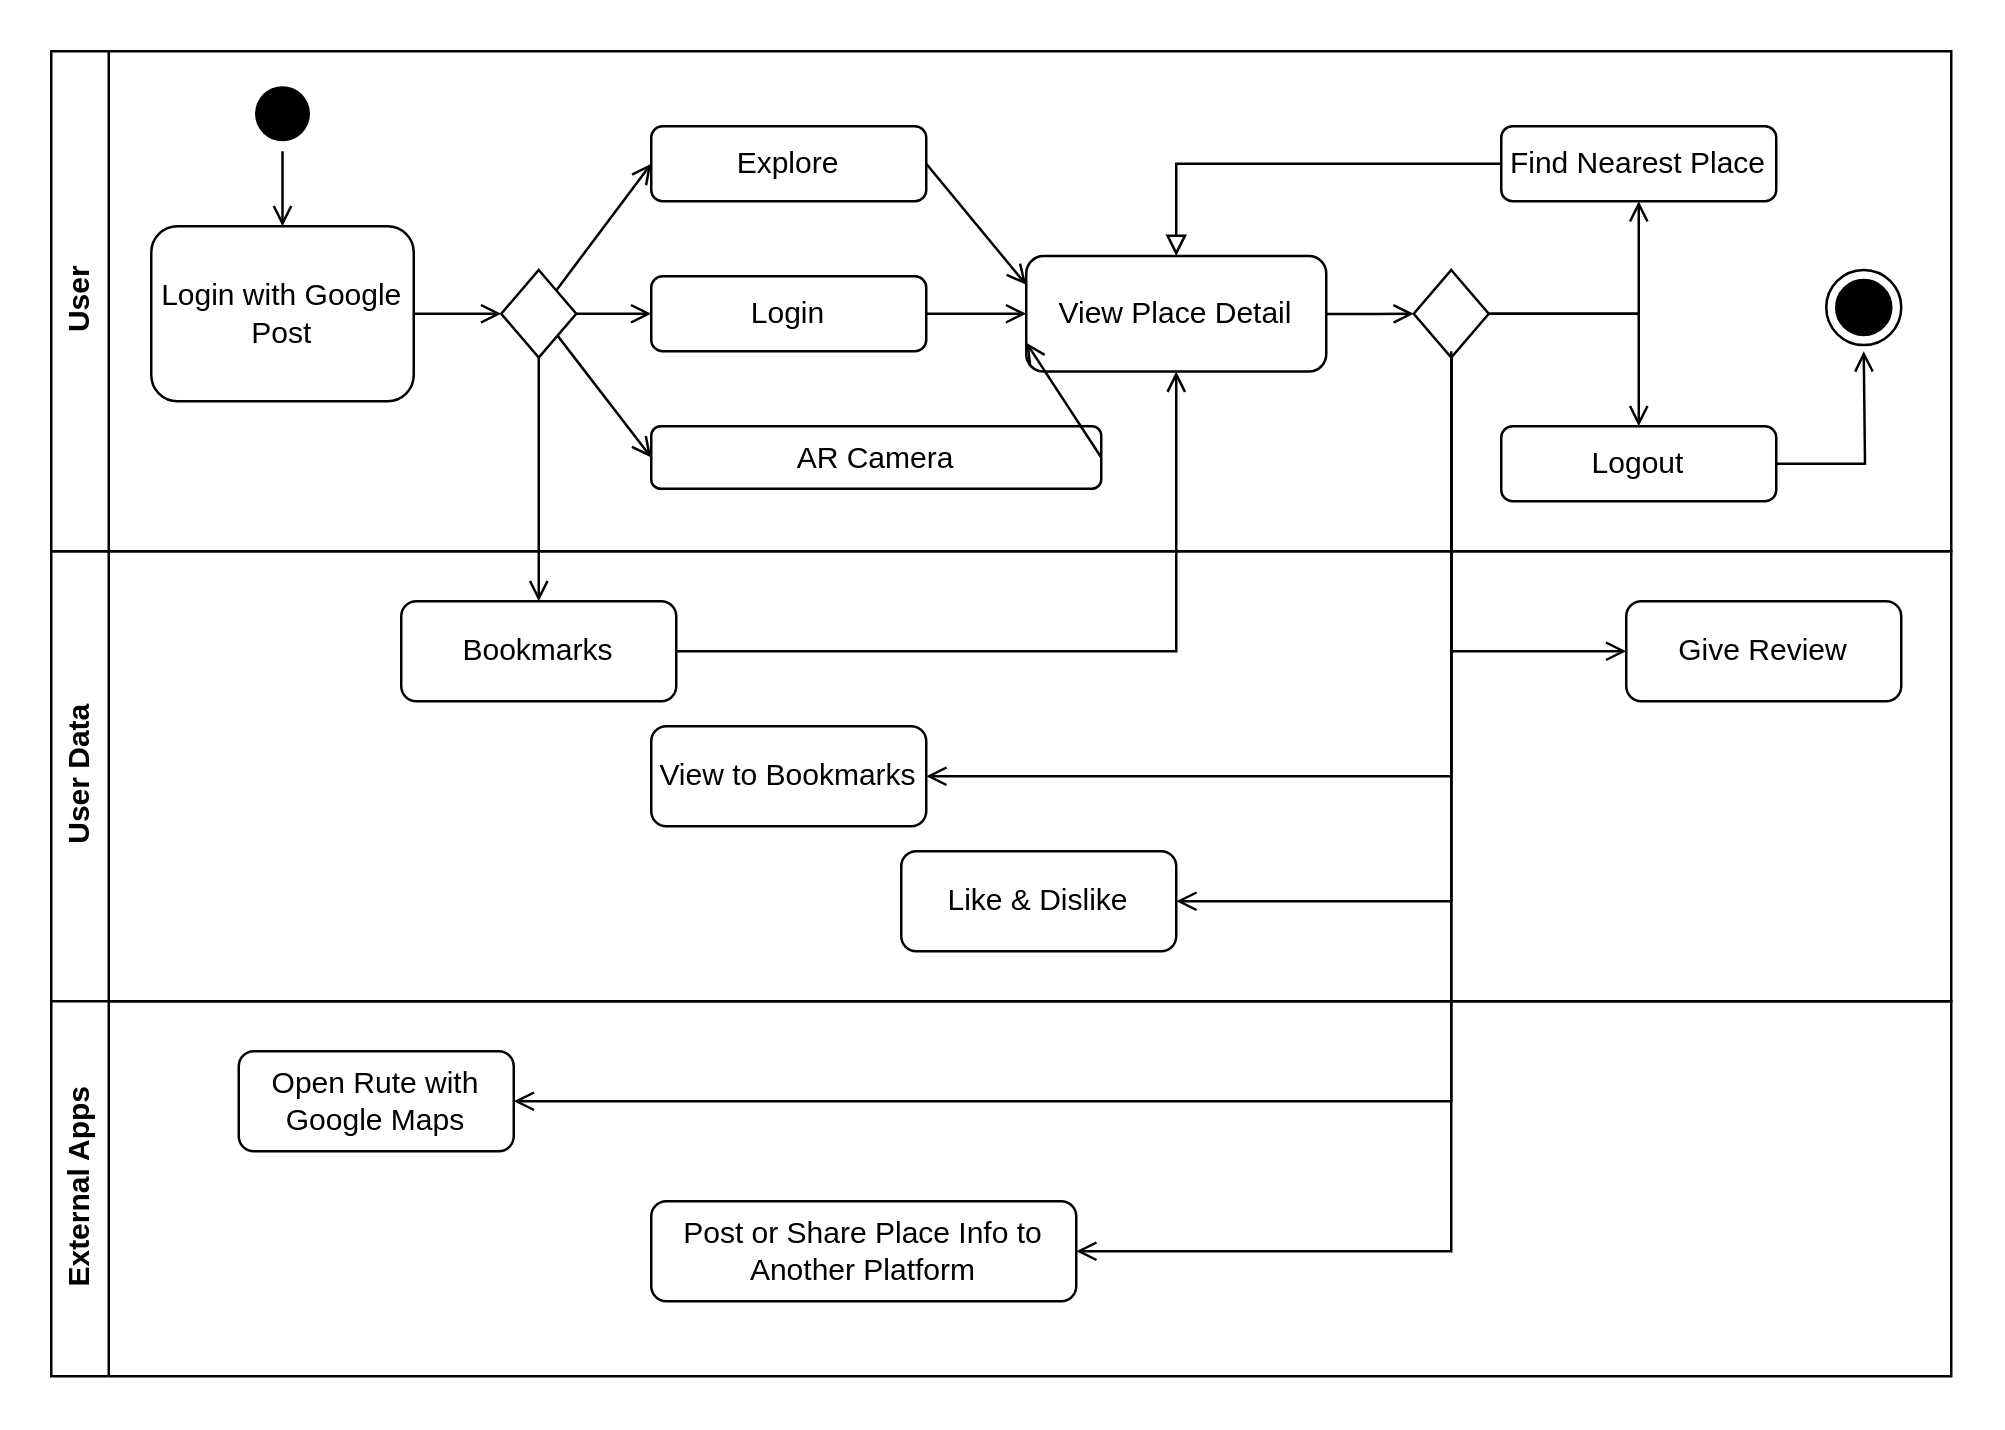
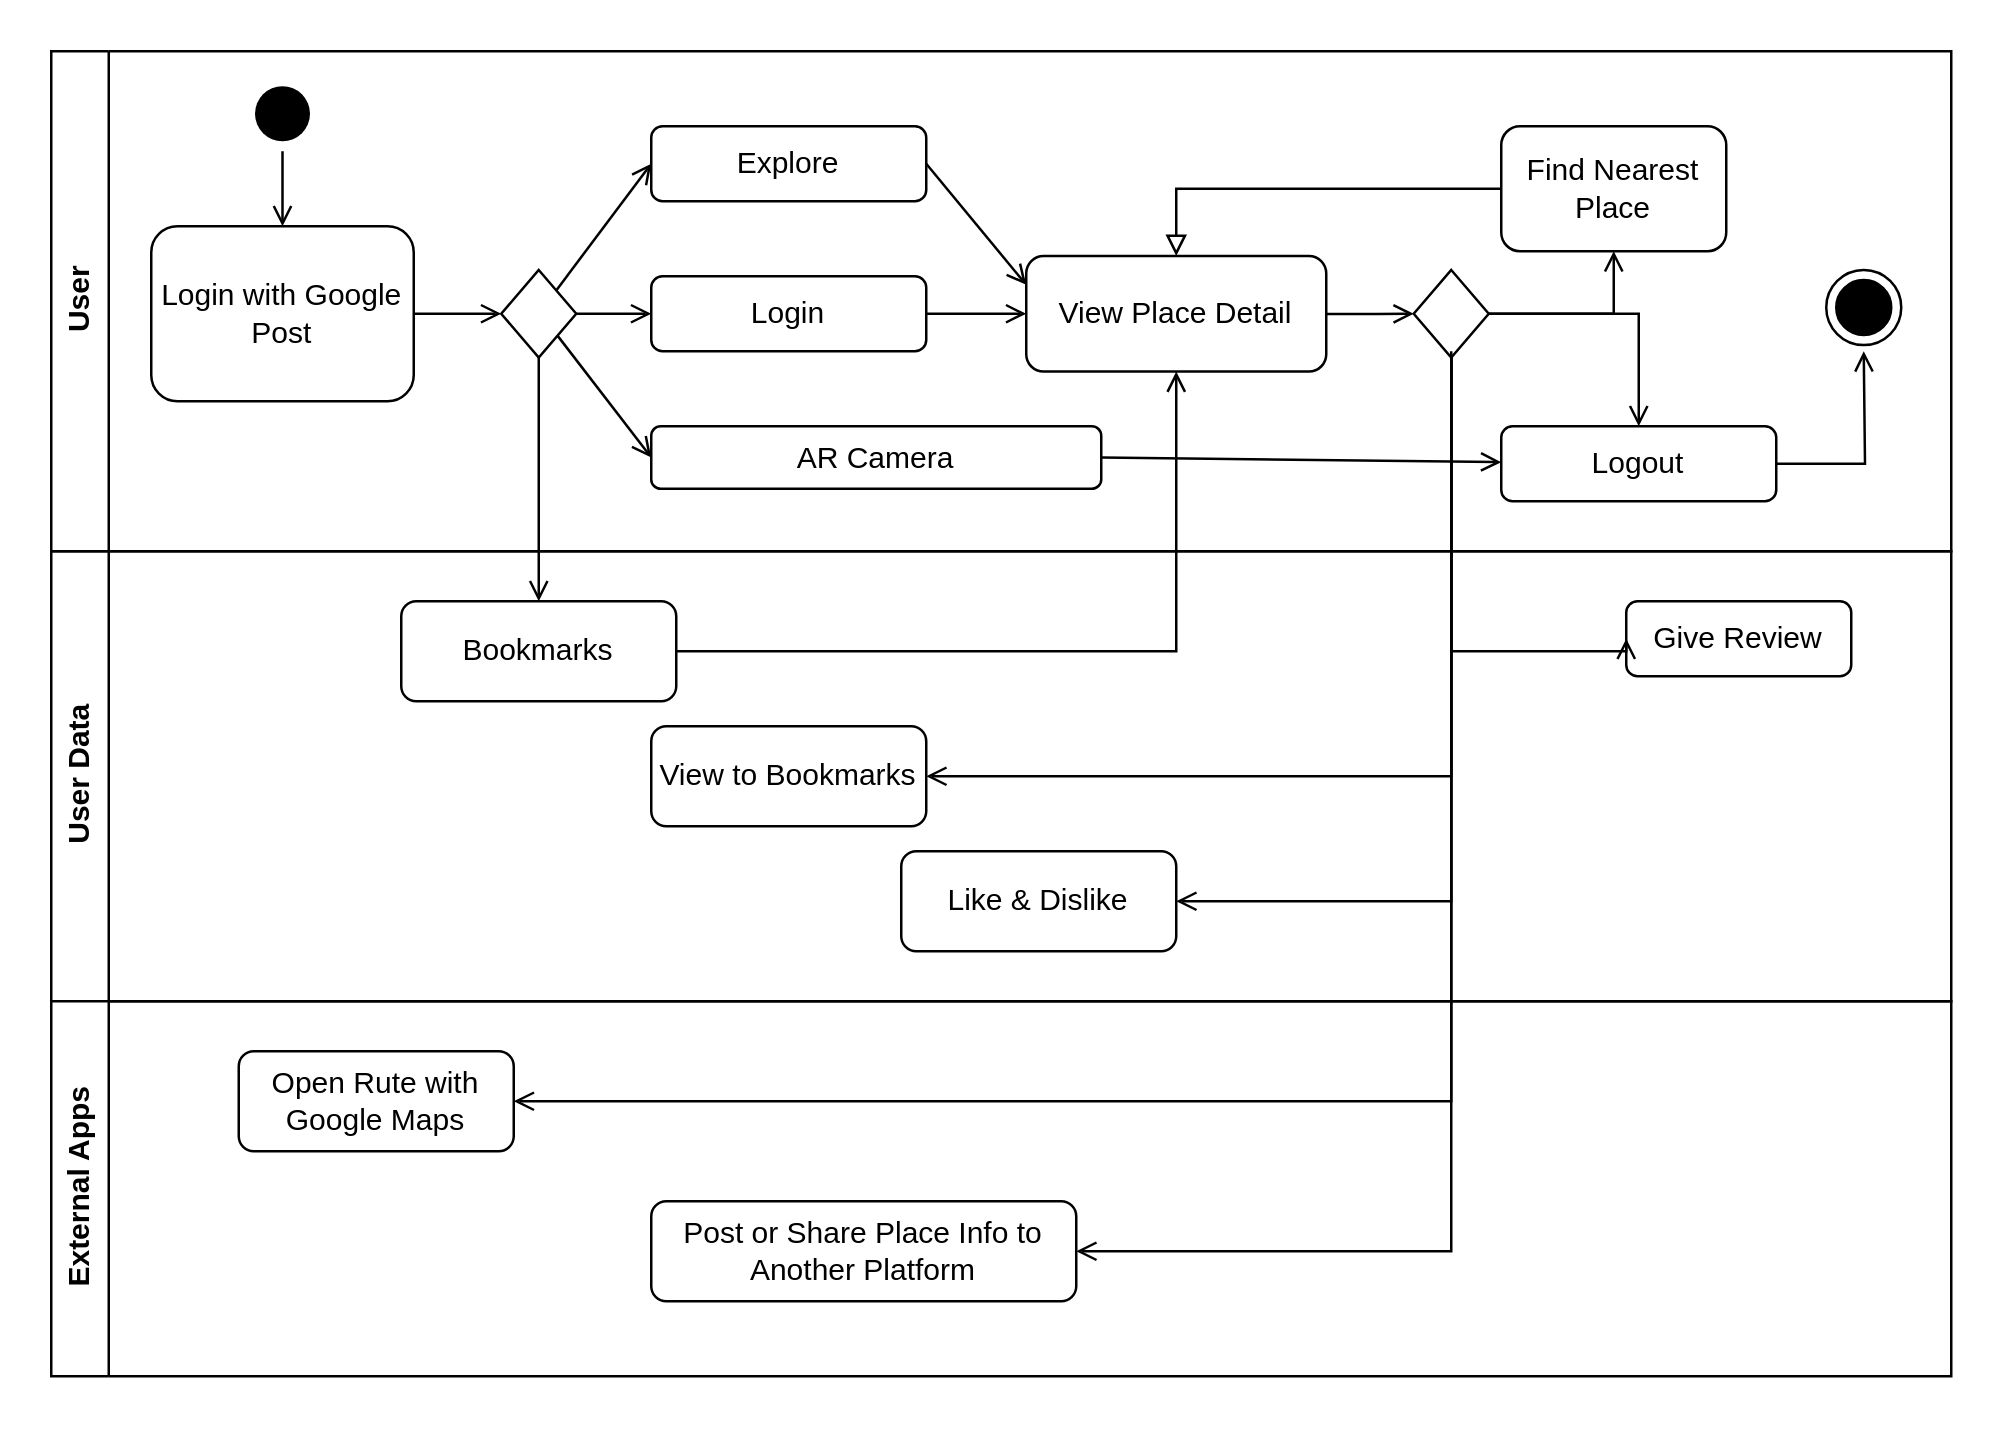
node "Find Nearest Place": size 275x75 -> 225x125
edge "AR Camera" -> "View Place Detail": now "AR Camera" -> "Logout"
node "Give Review": size 275x100 -> 225x75
